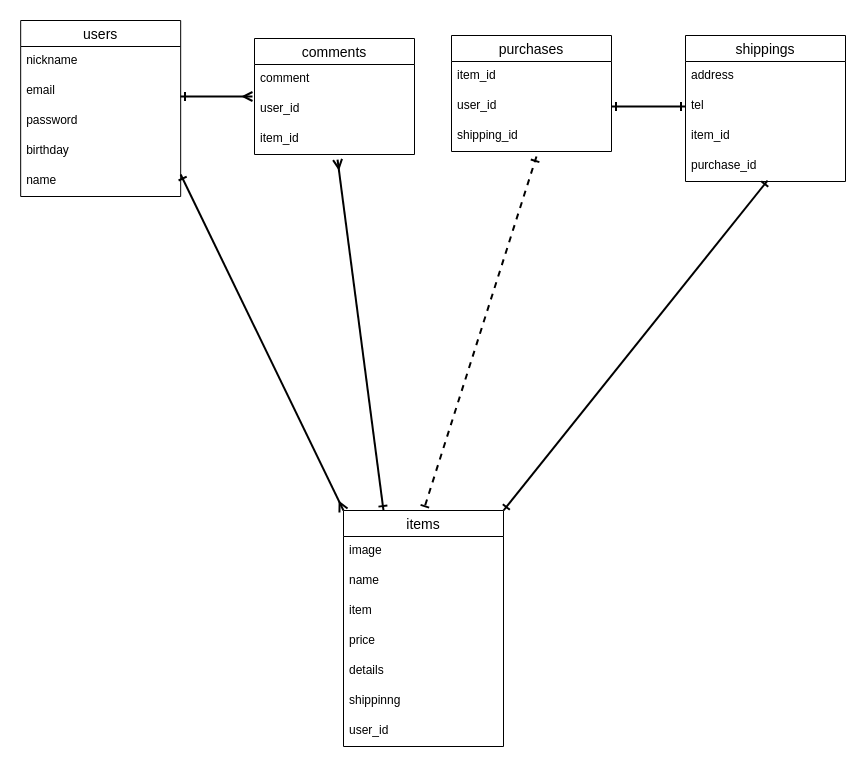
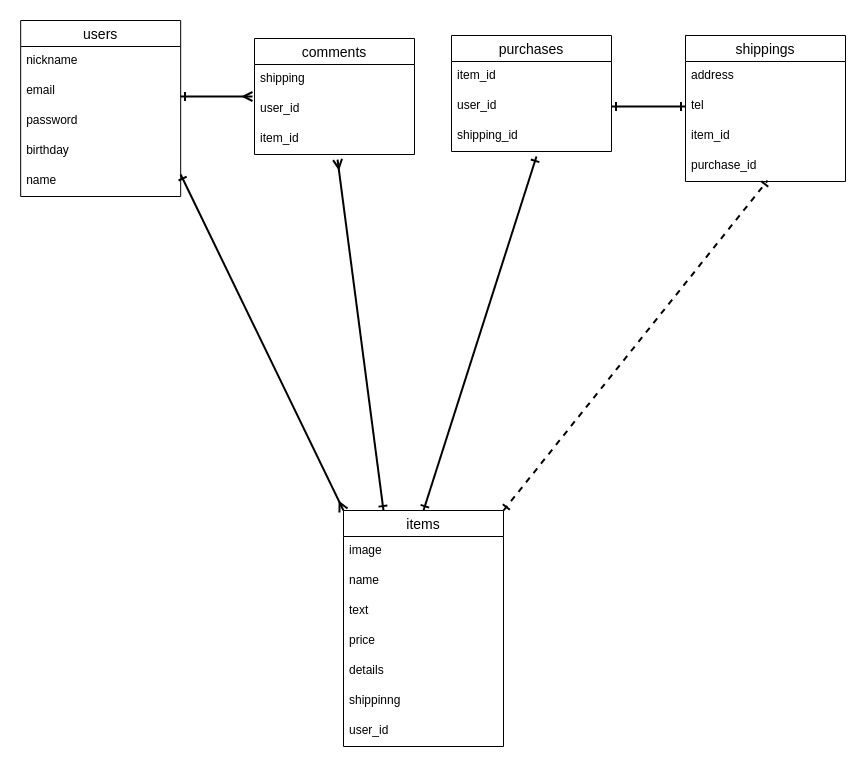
node "comment": label "comment" -> "shipping"
edge "shipping_id" -- "items": style dashed -> solid
edge "purchase_id" -- "items": style solid -> dashed
node "item": label "item" -> "text"
